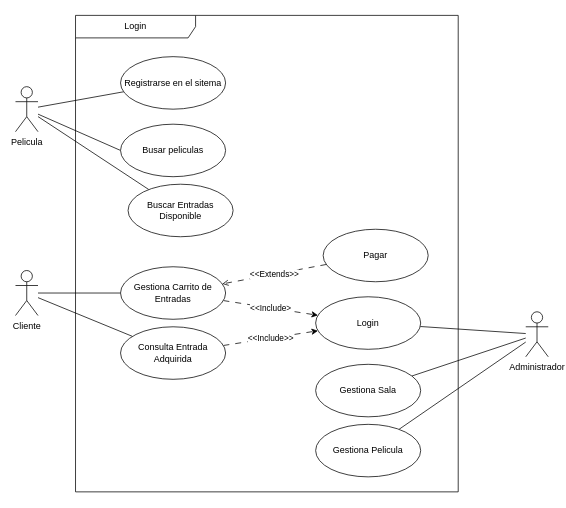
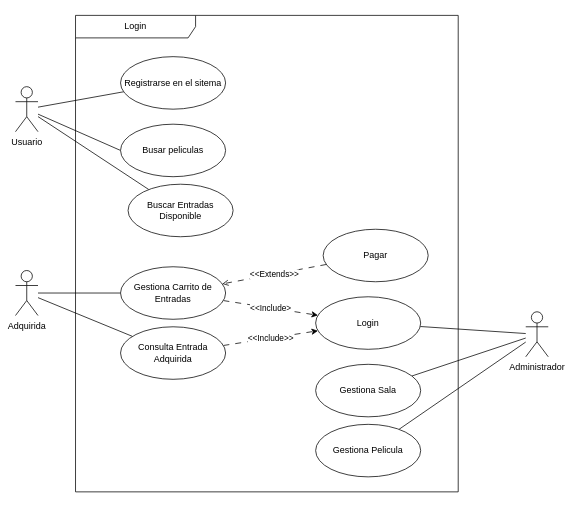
node "Pelicula": label "Pelicula" -> "Usuario"
node "Cliente": label "Cliente" -> "Adquirida"
